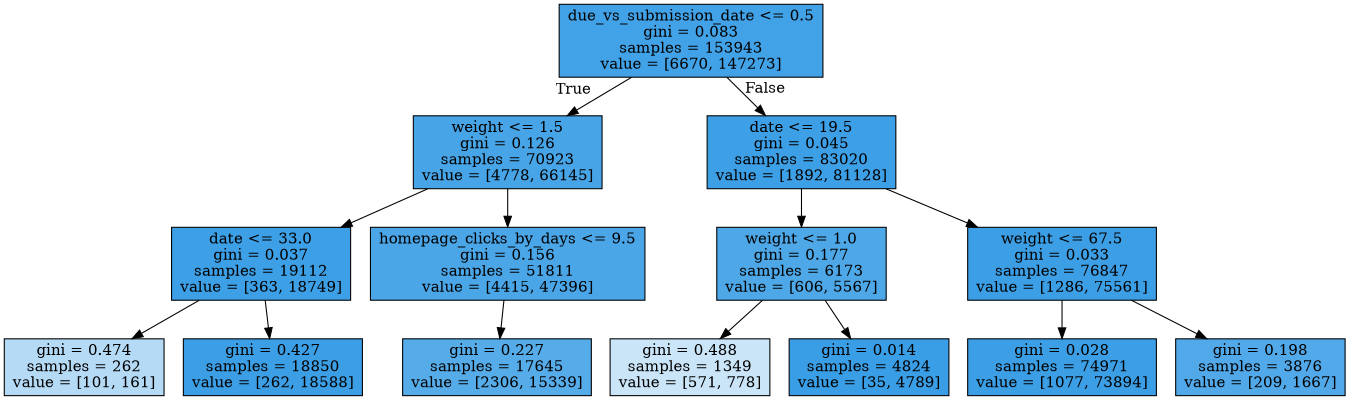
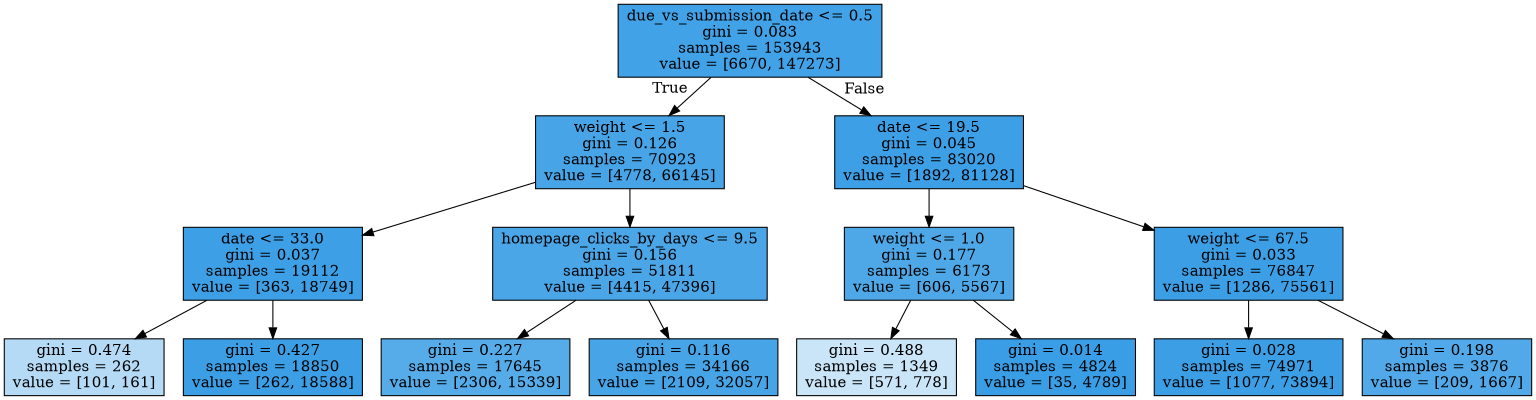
node "gini = 0.116 samples = 34166 value = [2109, 32057]": added
